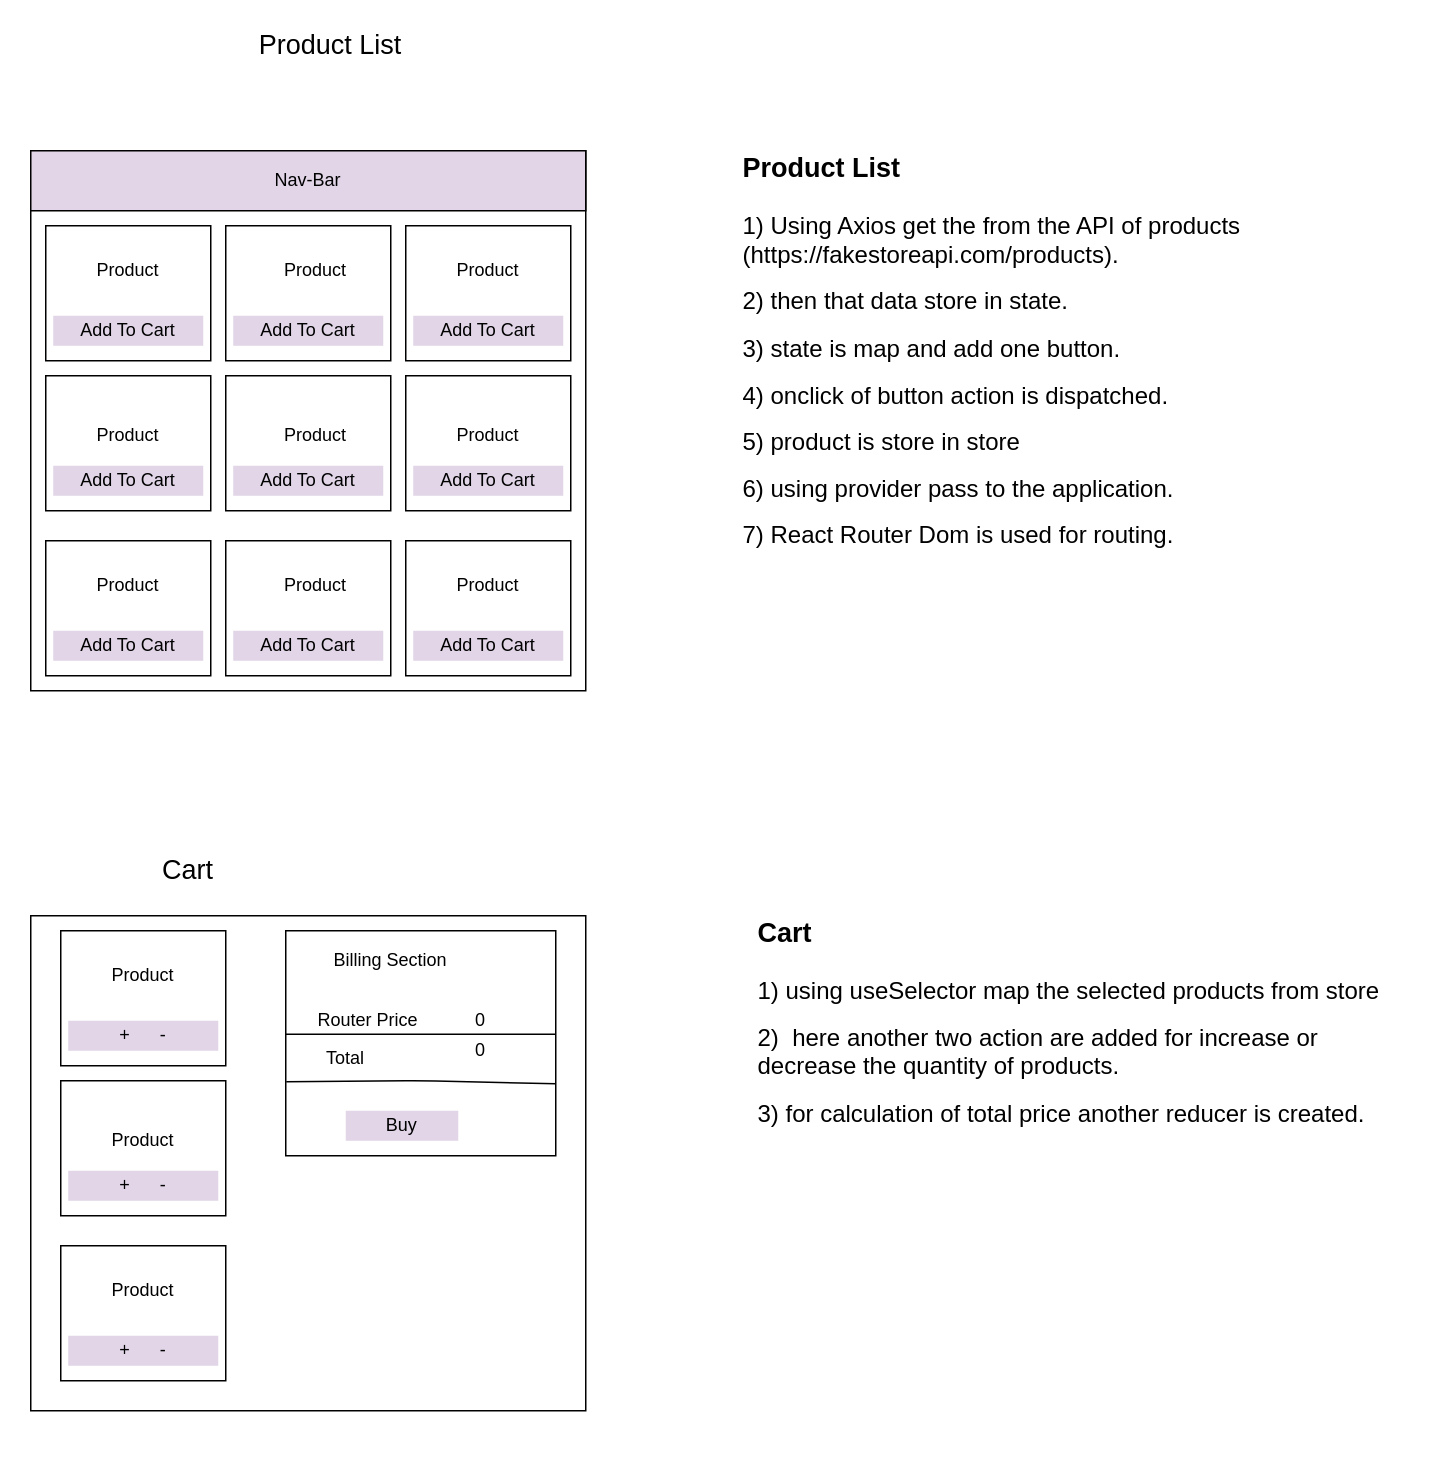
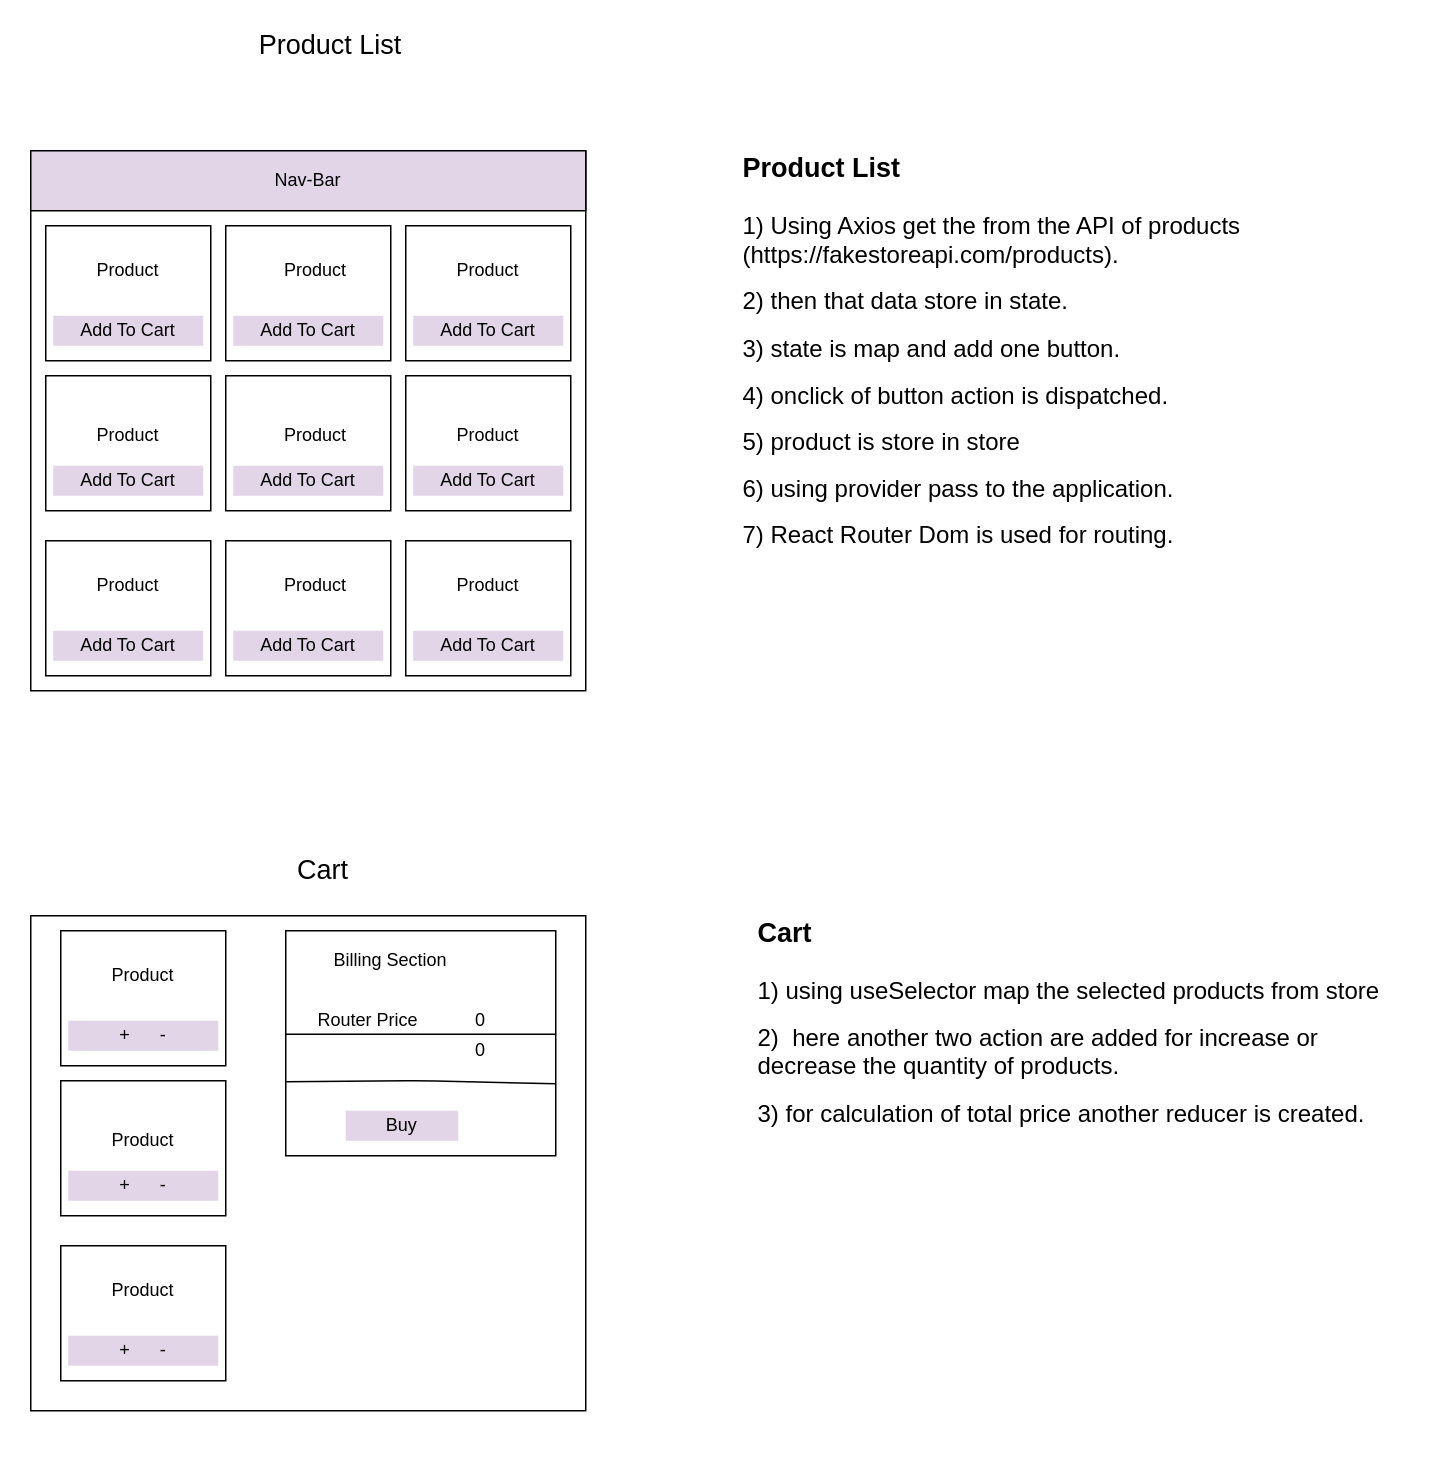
node "Cart": moved (188, 871) -> (323, 871)
node "Total": removed
